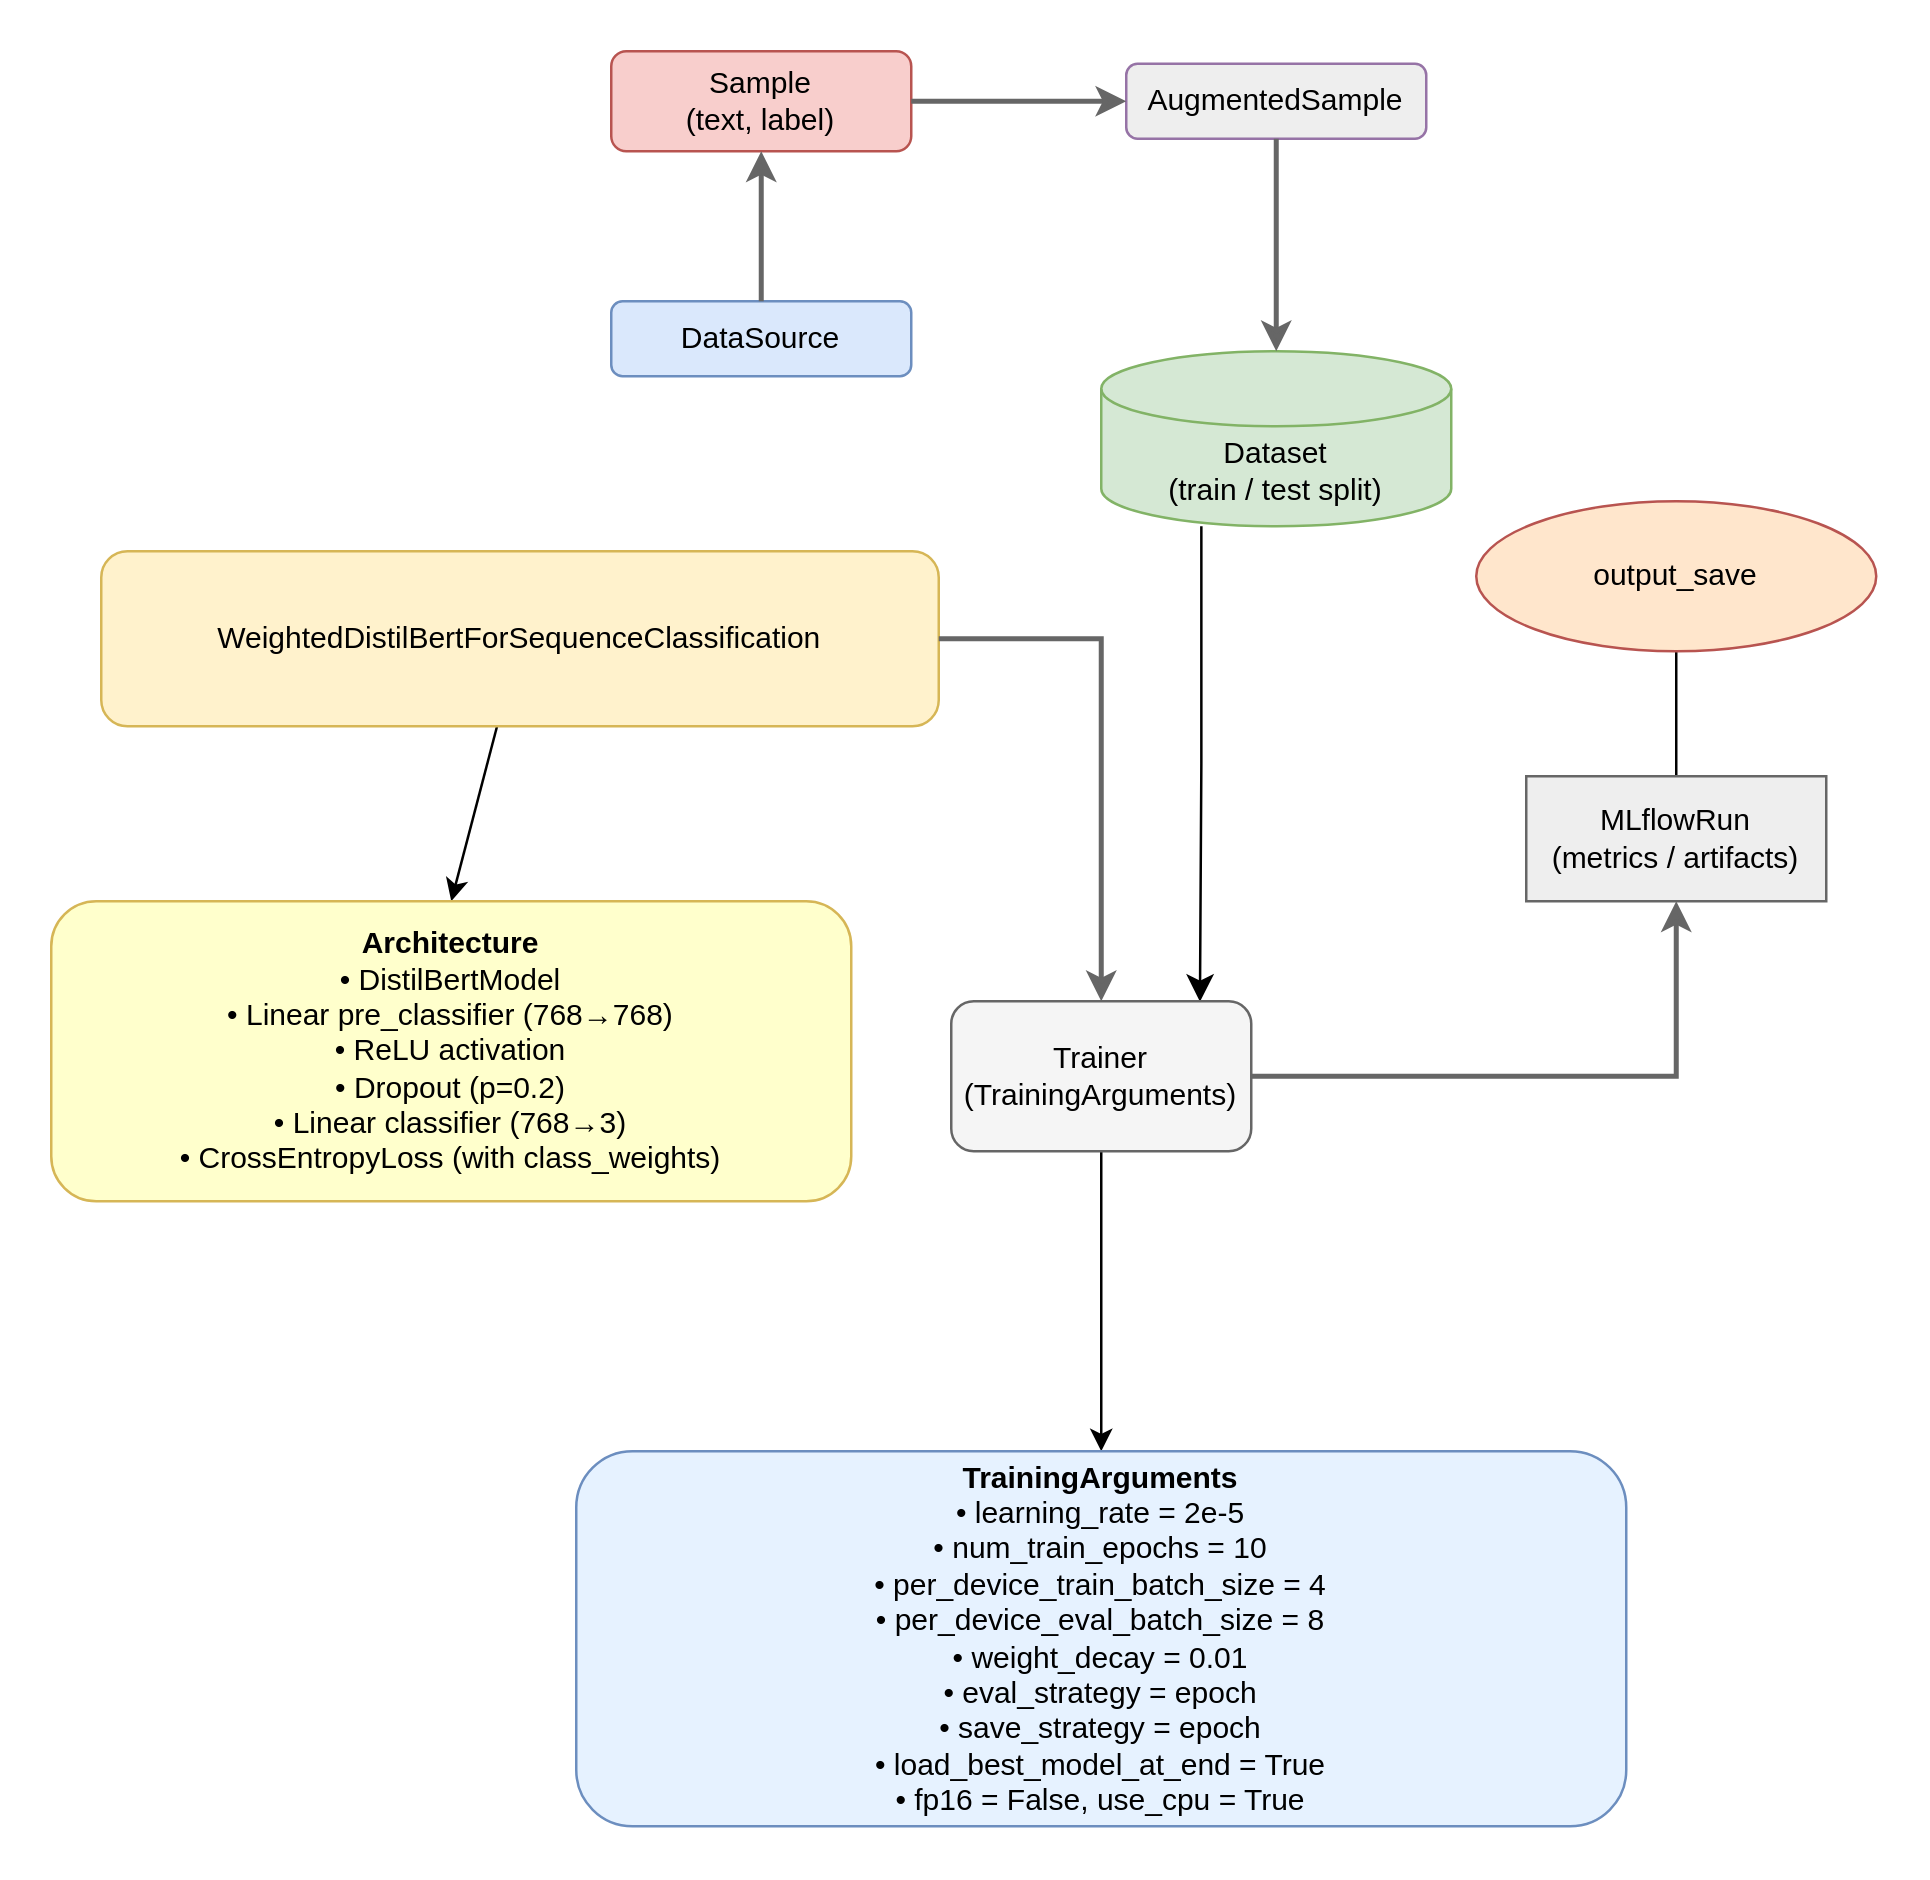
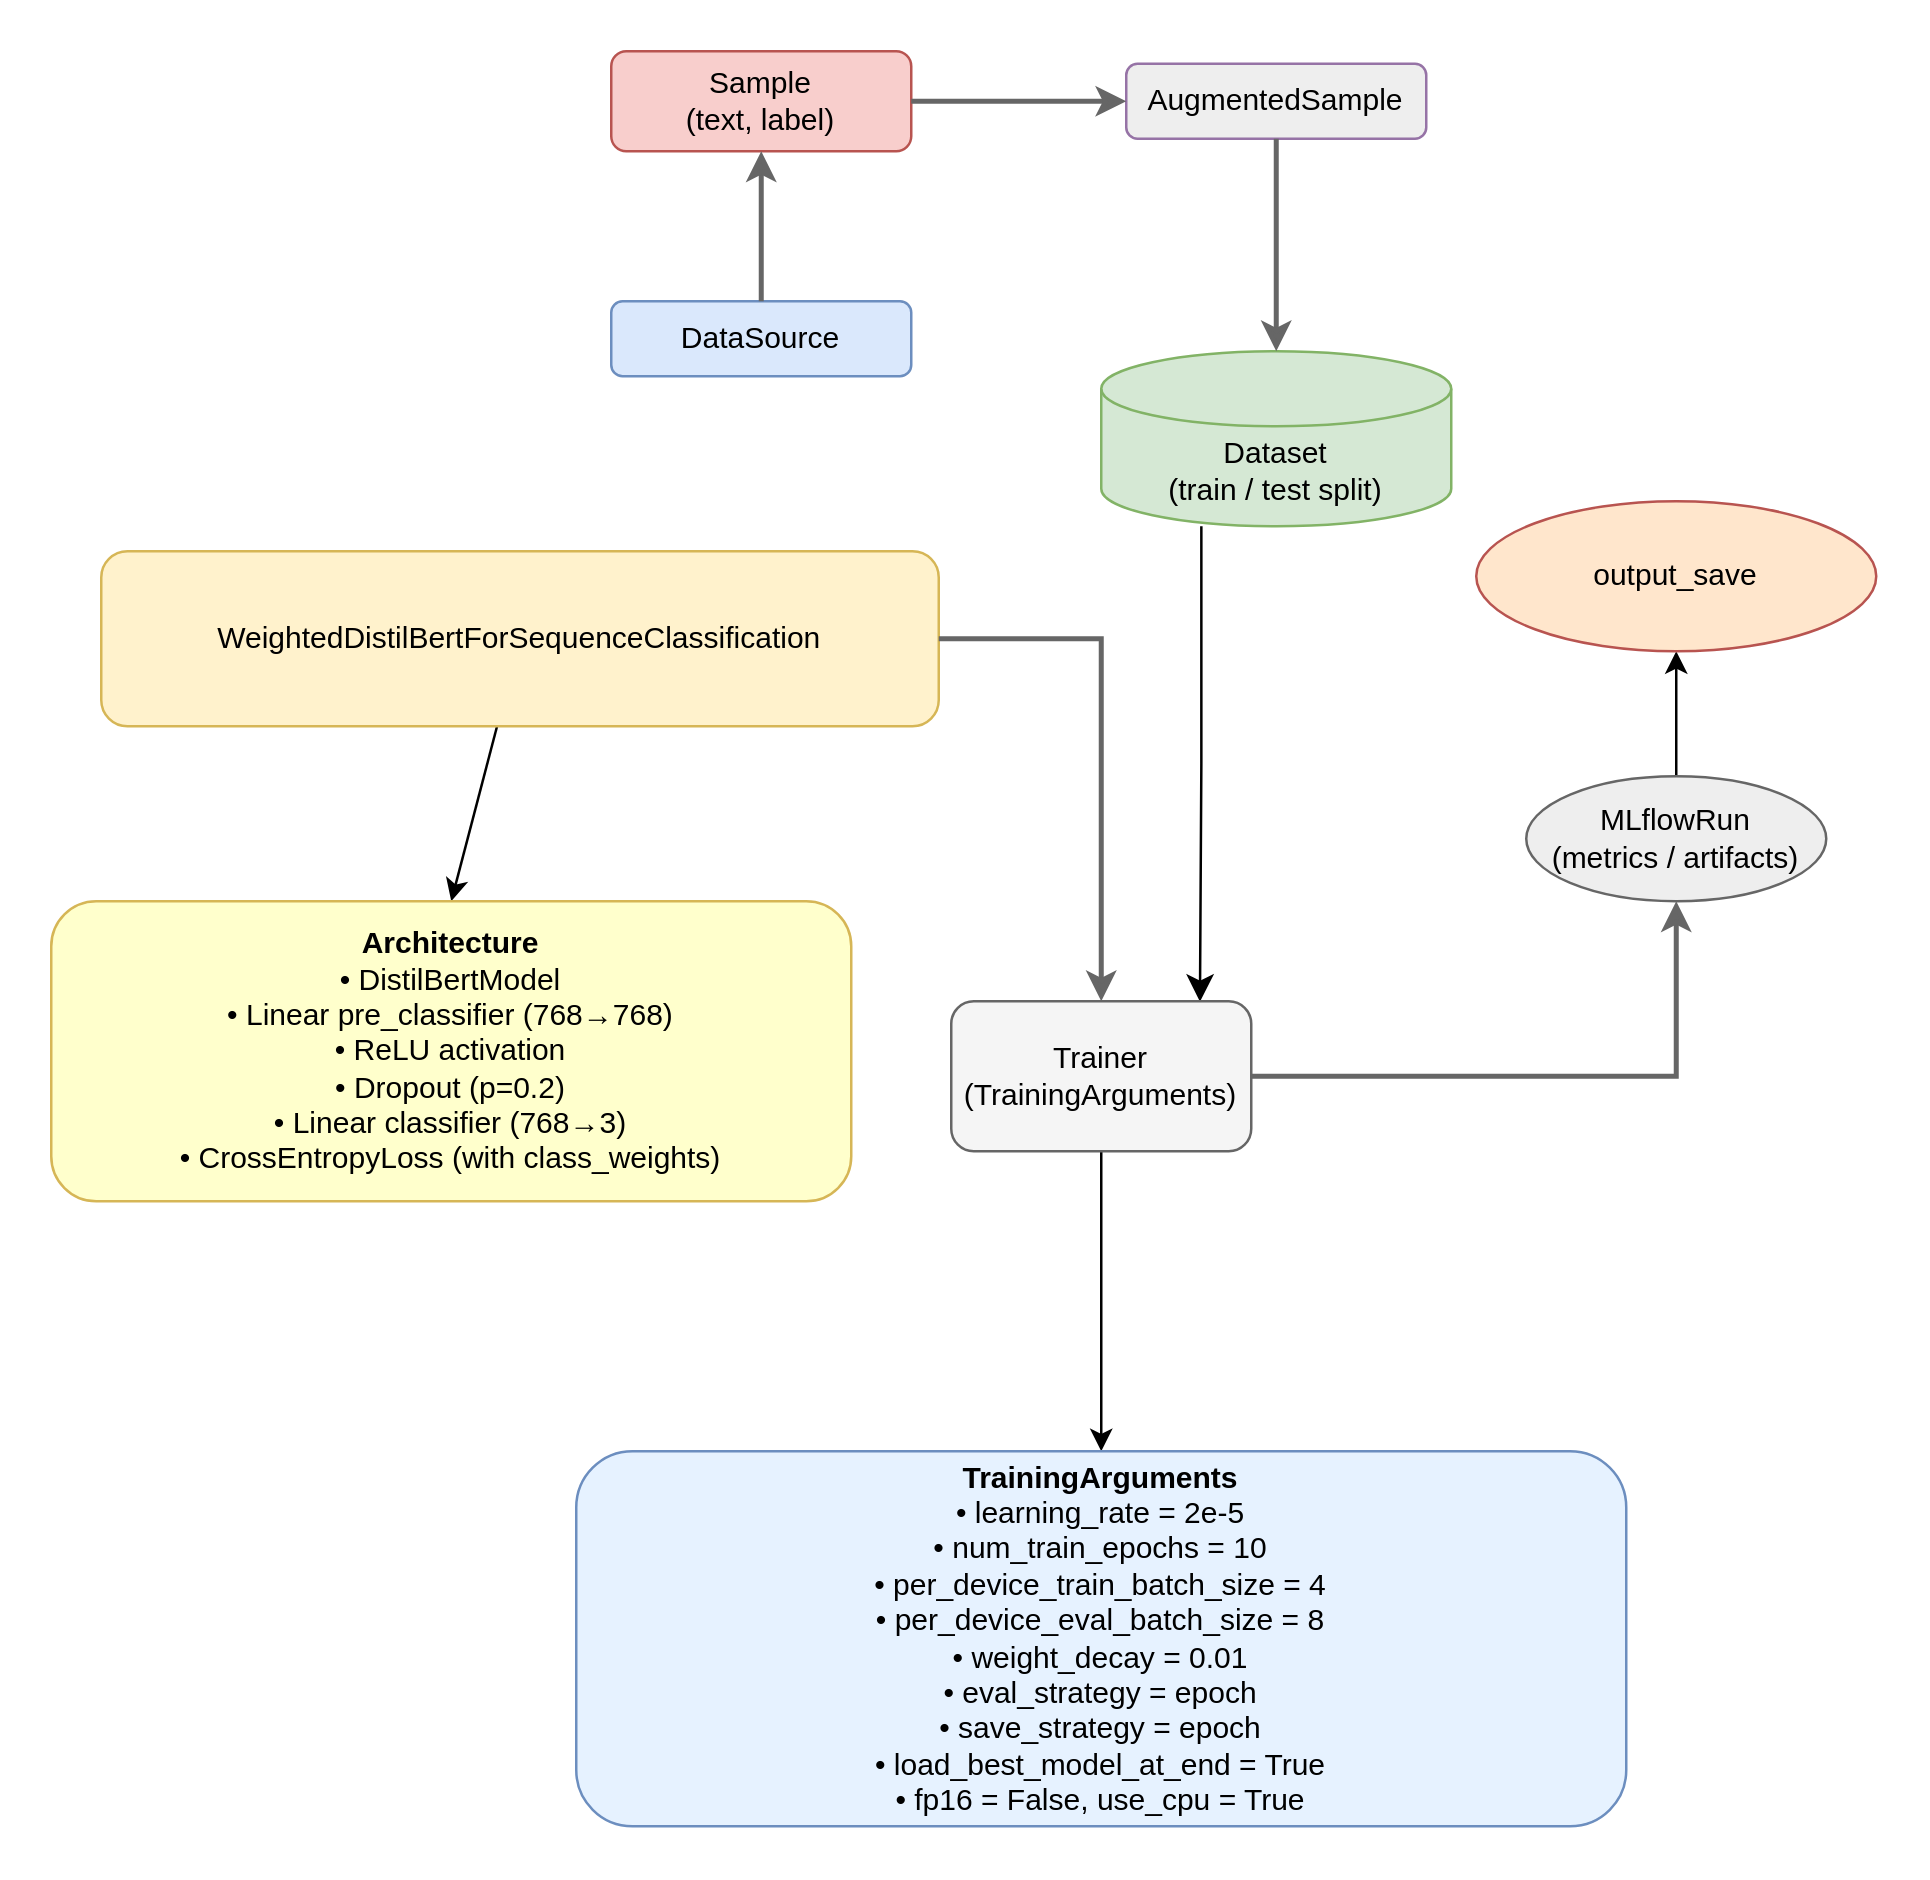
edge "output_save" -- "MLflowRun (metrics / artifacts)": arrowhead none -> classic
node "MLflowRun (metrics / artifacts)": shape rectangle -> ellipse
